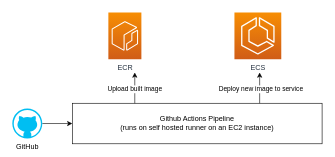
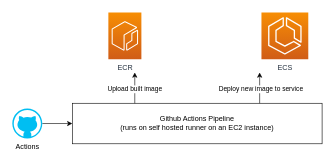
node "ECS": moved (258, 36) -> (285, 36)
node "GitHub": label "GitHub" -> "Actions"
